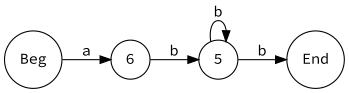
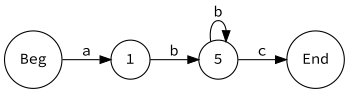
edge "5" -> "End": label "b" -> "c"
node "6": label "6" -> "1"
